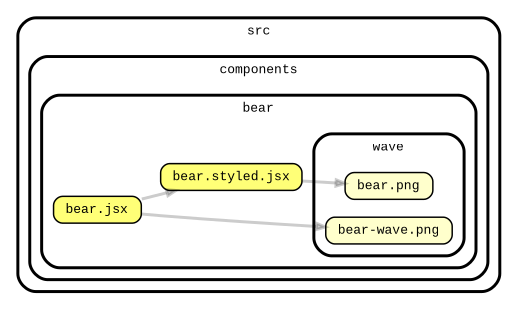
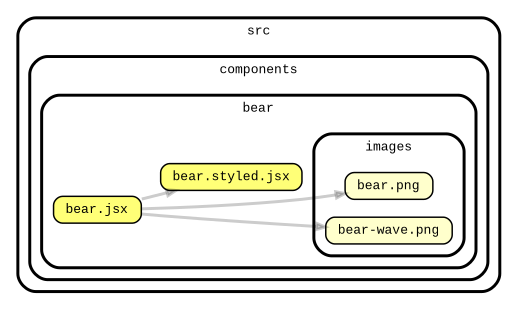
cluster "wave": label "wave" -> "images"
edge "bear.styled.jsx" -> "bear.png": now "bear.jsx" -> "bear.png"
